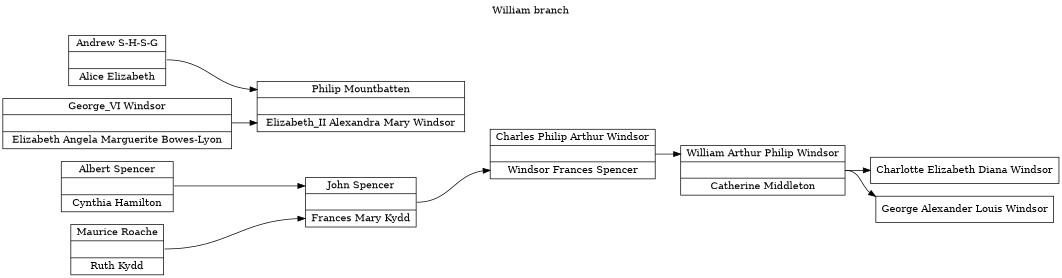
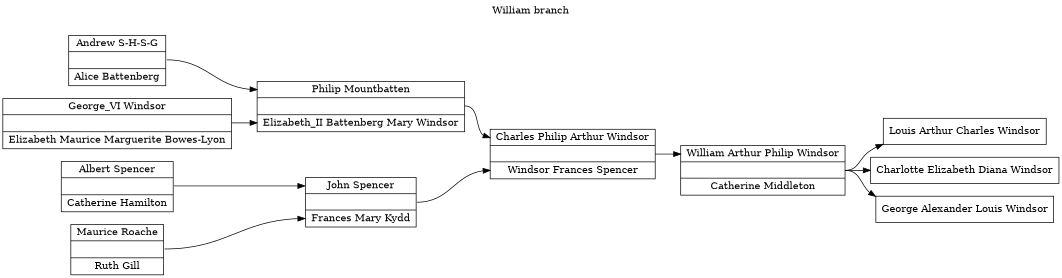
node "Andrew S-H-S-G": text "Alice Elizabeth" -> "Alice Battenberg"
edge "Philip Mountbatten" -> "Charles Philip Arthur Windsor": added
node "Philip Mountbatten": text "Elizabeth_II Alexandra Mary Windsor" -> "Elizabeth_II Battenberg Mary Windsor"
node "Louis Arthur Charles Windsor": added
node "George_VI Windsor": text "Elizabeth Angela Marguerite Bowes-Lyon" -> "Elizabeth Maurice Marguerite Bowes-Lyon"
node "Albert Spencer": text "Cynthia Hamilton" -> "Catherine Hamilton"
node "Maurice Roache": text "Ruth Kydd" -> "Ruth Gill"
